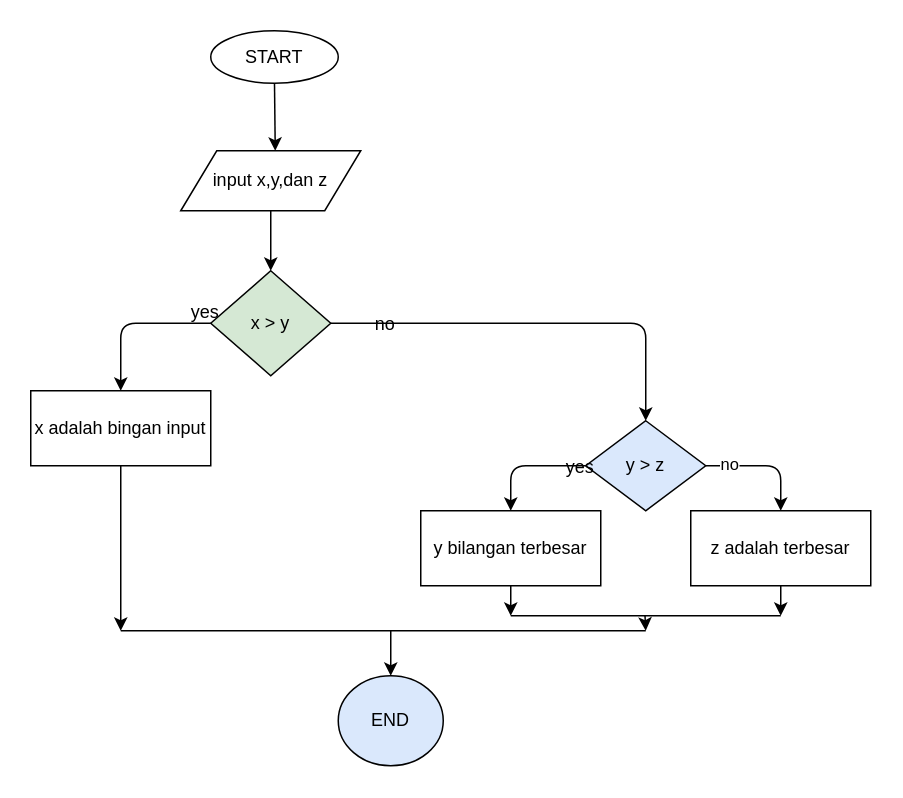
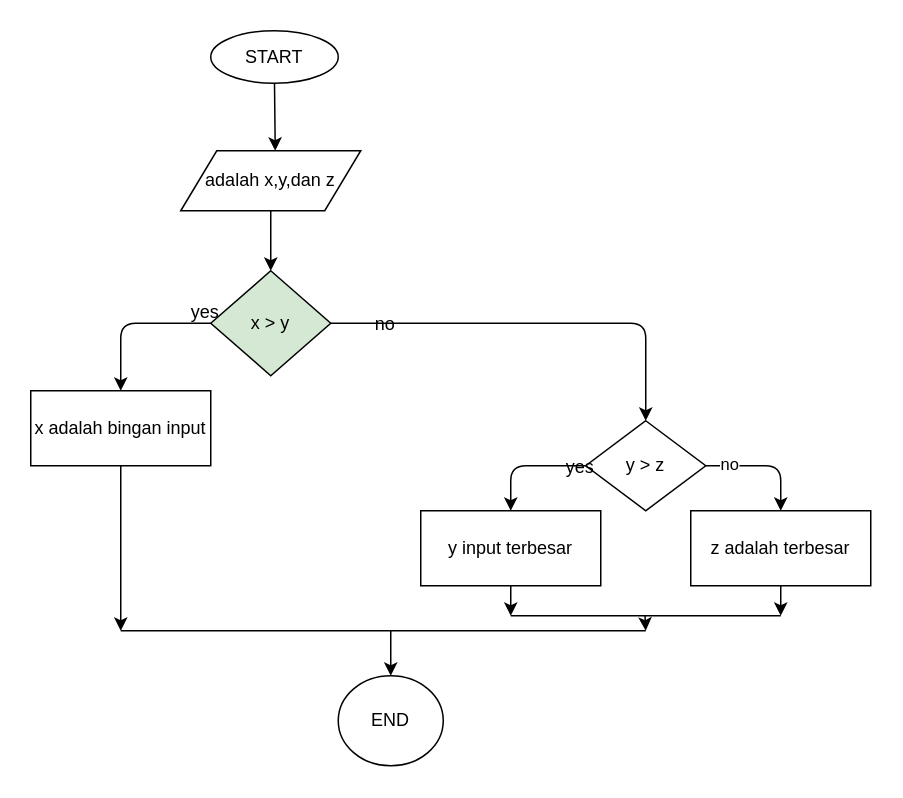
node "input x,y,dan z": label "input x,y,dan z" -> "adalah x,y,dan z"
node "y > z": fillcolor #dae8fc -> #ffffff
node "y bilangan terbesar": label "y bilangan terbesar" -> "y input terbesar"
node "END": fillcolor #dae8fc -> #ffffff
